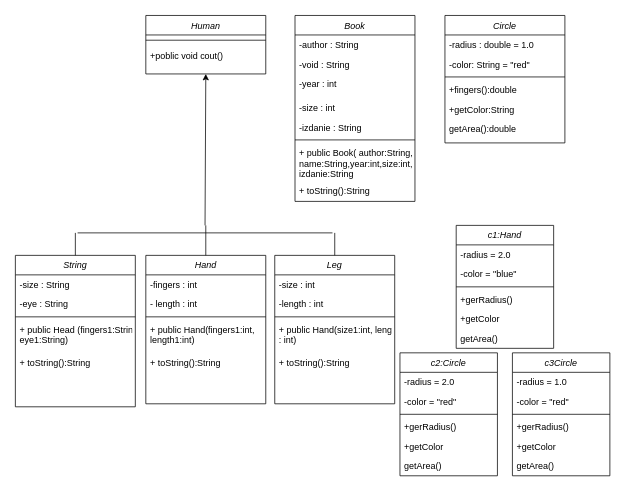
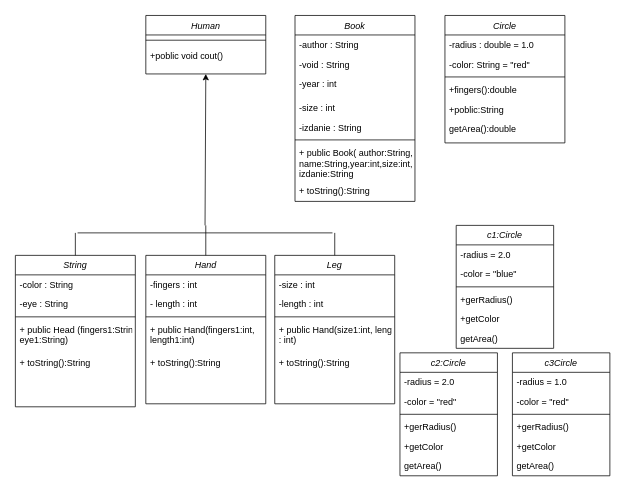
node "+getColor:String": label "+getColor:String" -> "+poblic:String"
node "c1:Hand": label "c1:Hand" -> "c1:Circle"
node "-size : String": label "-size : String" -> "-color : String"
